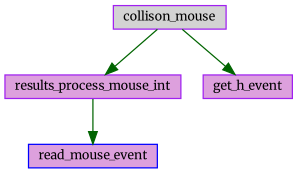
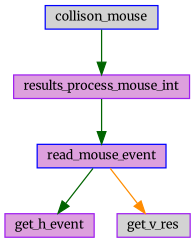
node "collison_mouse": color purple -> blue
edge "collison_mouse" -> "get_h_event": now "read_mouse_event" -> "get_h_event"
node "get_v_res": added
